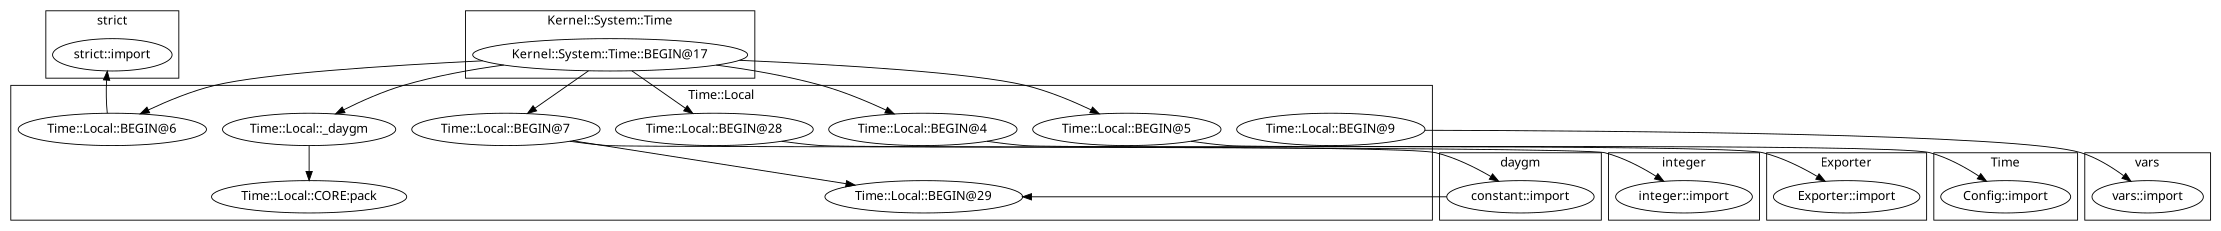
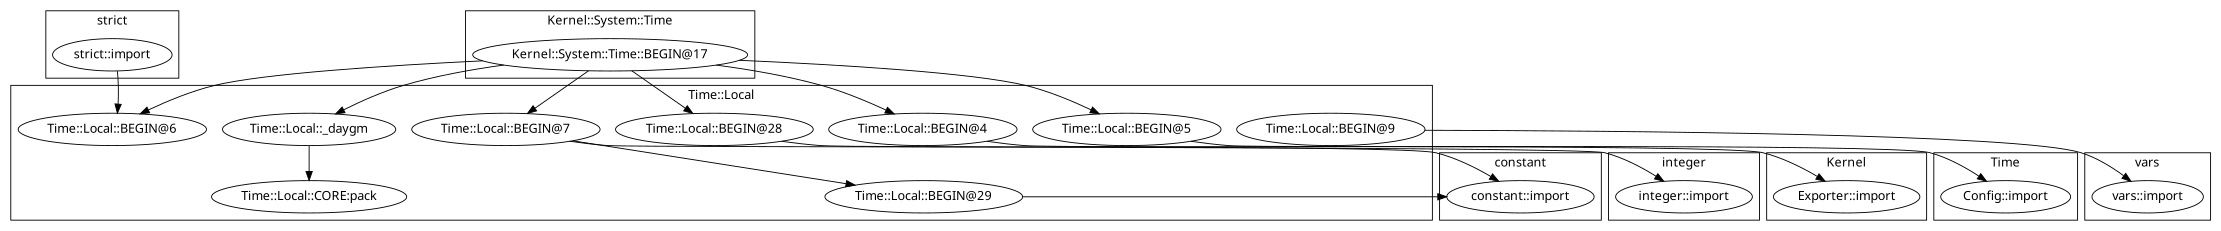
edge "Time::Local::BEGIN@6" -> "strict::import": reversed
cluster "daygm": label "daygm" -> "constant"
cluster "Exporter": label "Exporter" -> "Kernel"
edge "constant::import" -> "Time::Local::BEGIN@29": reversed
